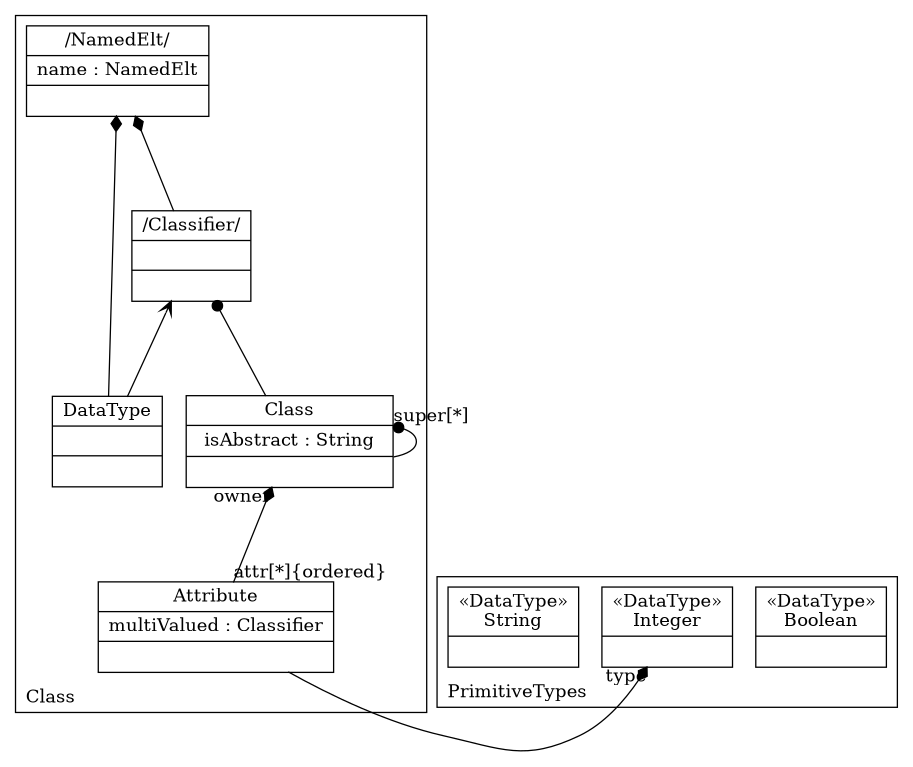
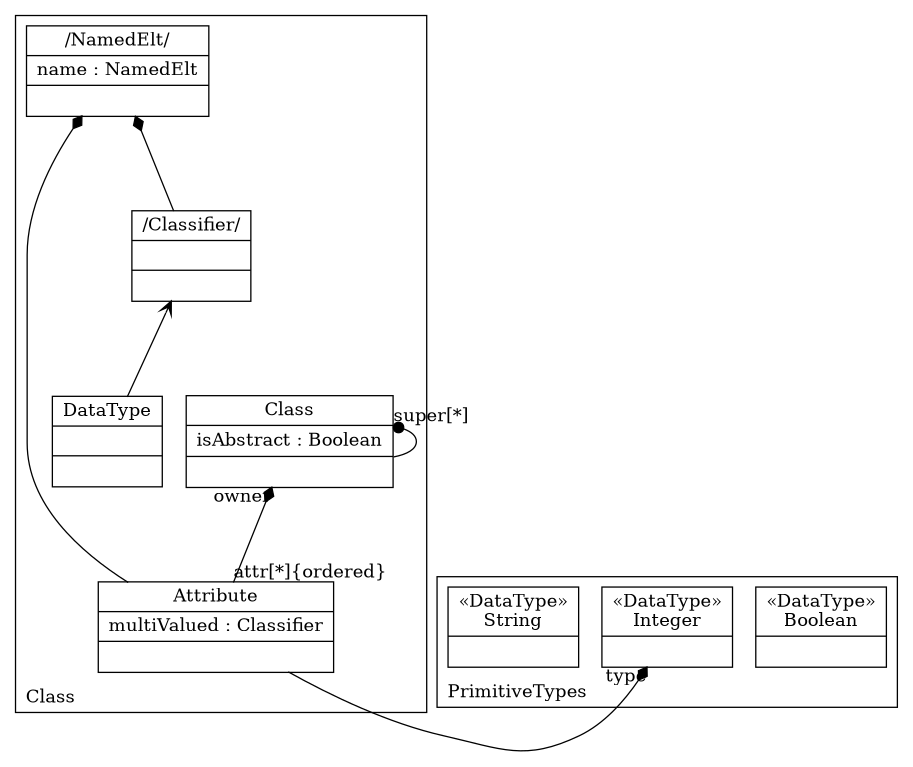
edge "DataType" -> "/NamedElt/": now "Attribute" -> "/NamedElt/"
edge "Class" -> "/Classifier/": removed
node "Class": text "isAbstract : String" -> "isAbstract : Boolean"
